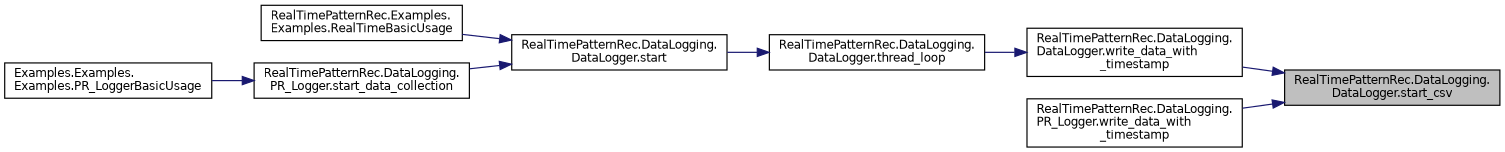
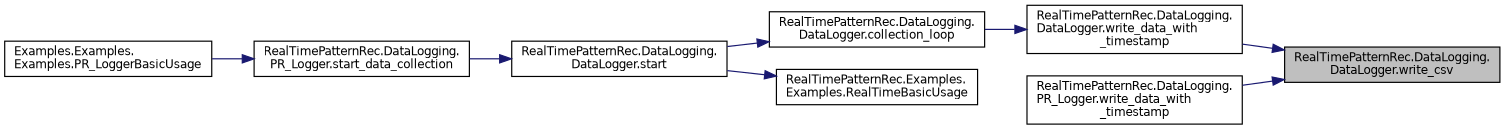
edge "RealTimePatternRec.Examples. Examples.RealTimeBasicUsage" -> "RealTimePatternRec.DataLogging. DataLogger.start": reversed
node "RealTimePatternRec.DataLogging. DataLogger.thread_loop": label "RealTimePatternRec.DataLogging. DataLogger.thread_loop" -> "RealTimePatternRec.DataLogging. DataLogger.collection_loop"
node "RealTimePatternRec.DataLogging. DataLogger.start_csv": label "RealTimePatternRec.DataLogging. DataLogger.start_csv" -> "RealTimePatternRec.DataLogging. DataLogger.write_csv"
